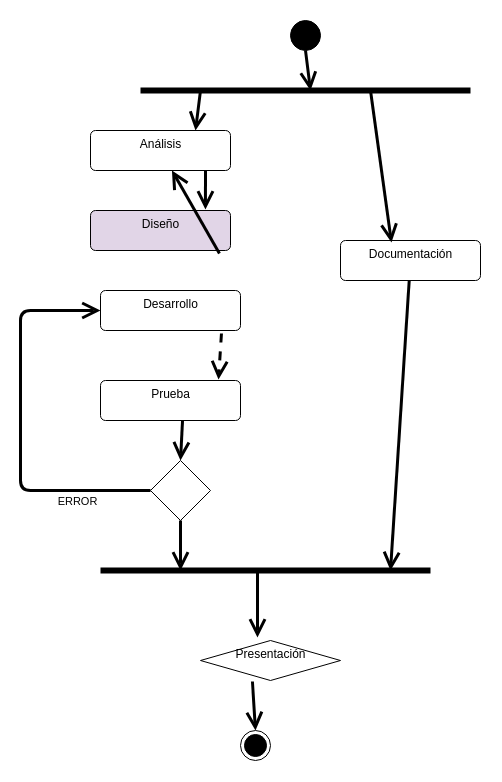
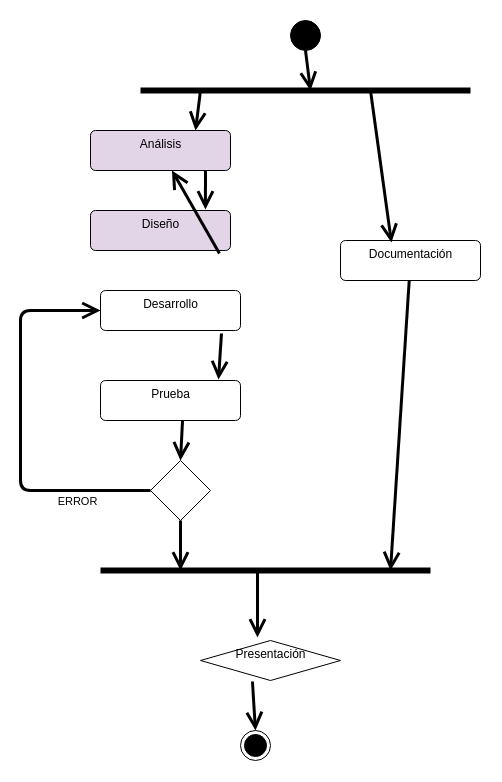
node "Análisis": fillcolor #ffffff -> #e1d5e7
edge "Desarrollo" -> "Prueba": style dashed -> solid
